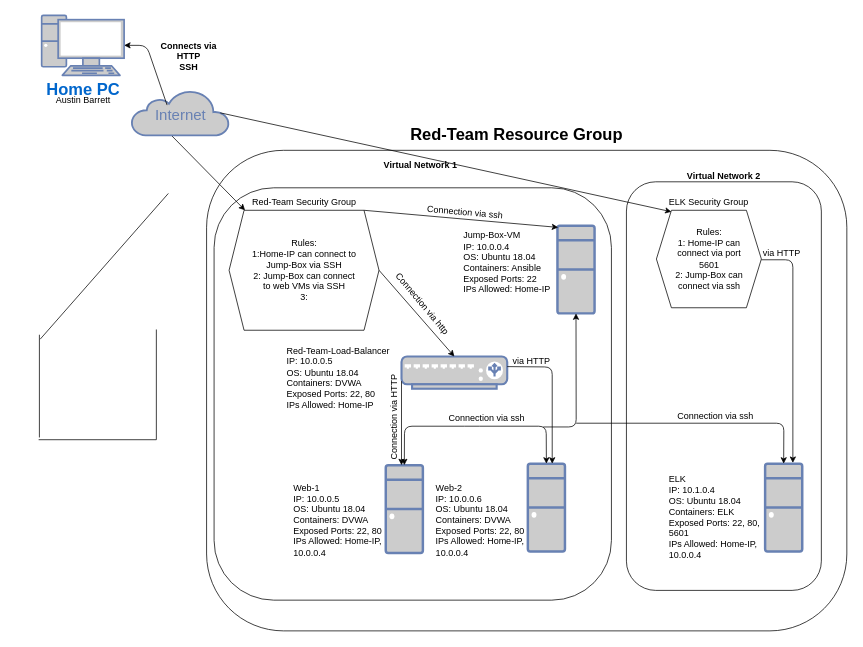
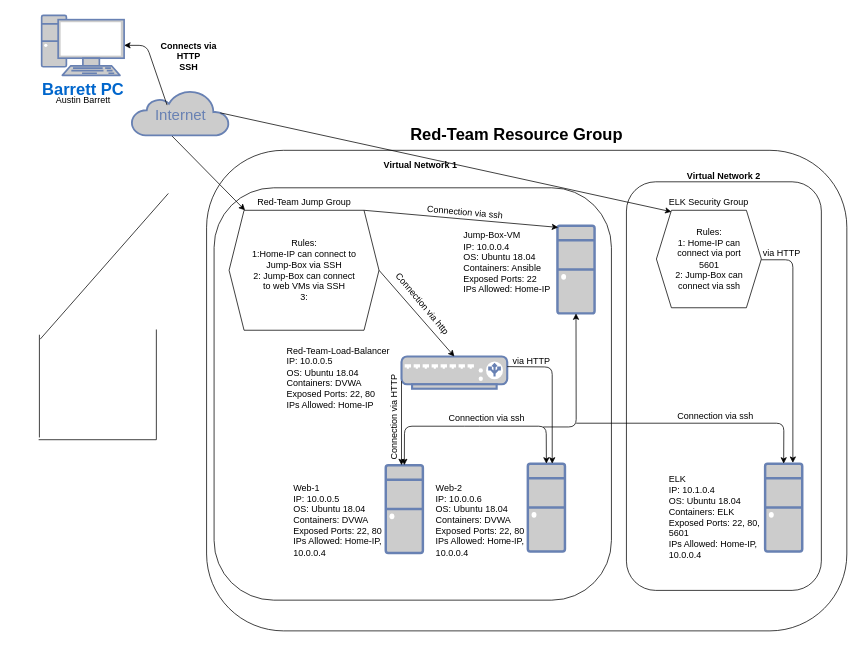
node "Home PC": label "Home PC" -> "Barrett PC"
node "Red-Team Security Group": label "Red-Team Security Group" -> "Red-Team Jump Group"
